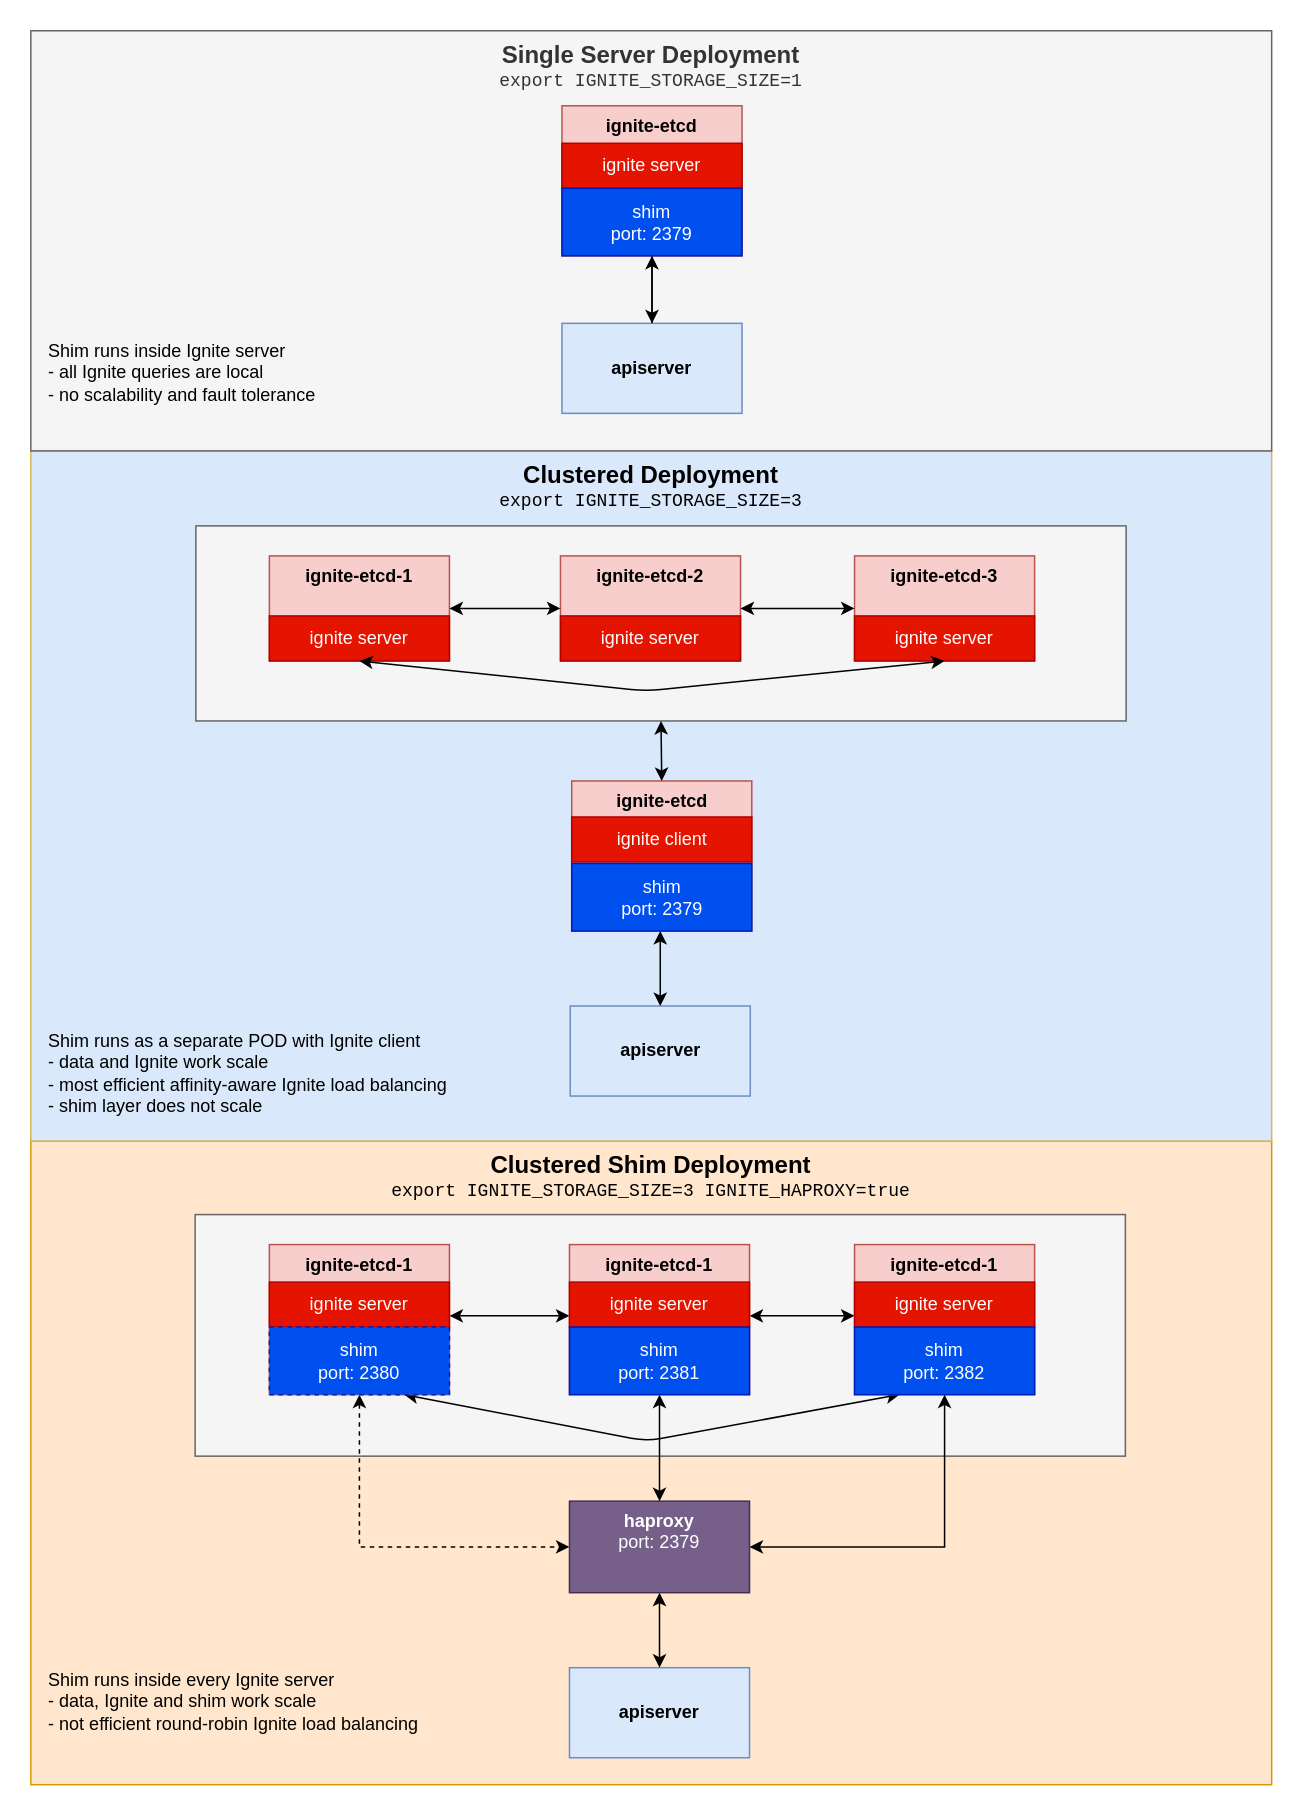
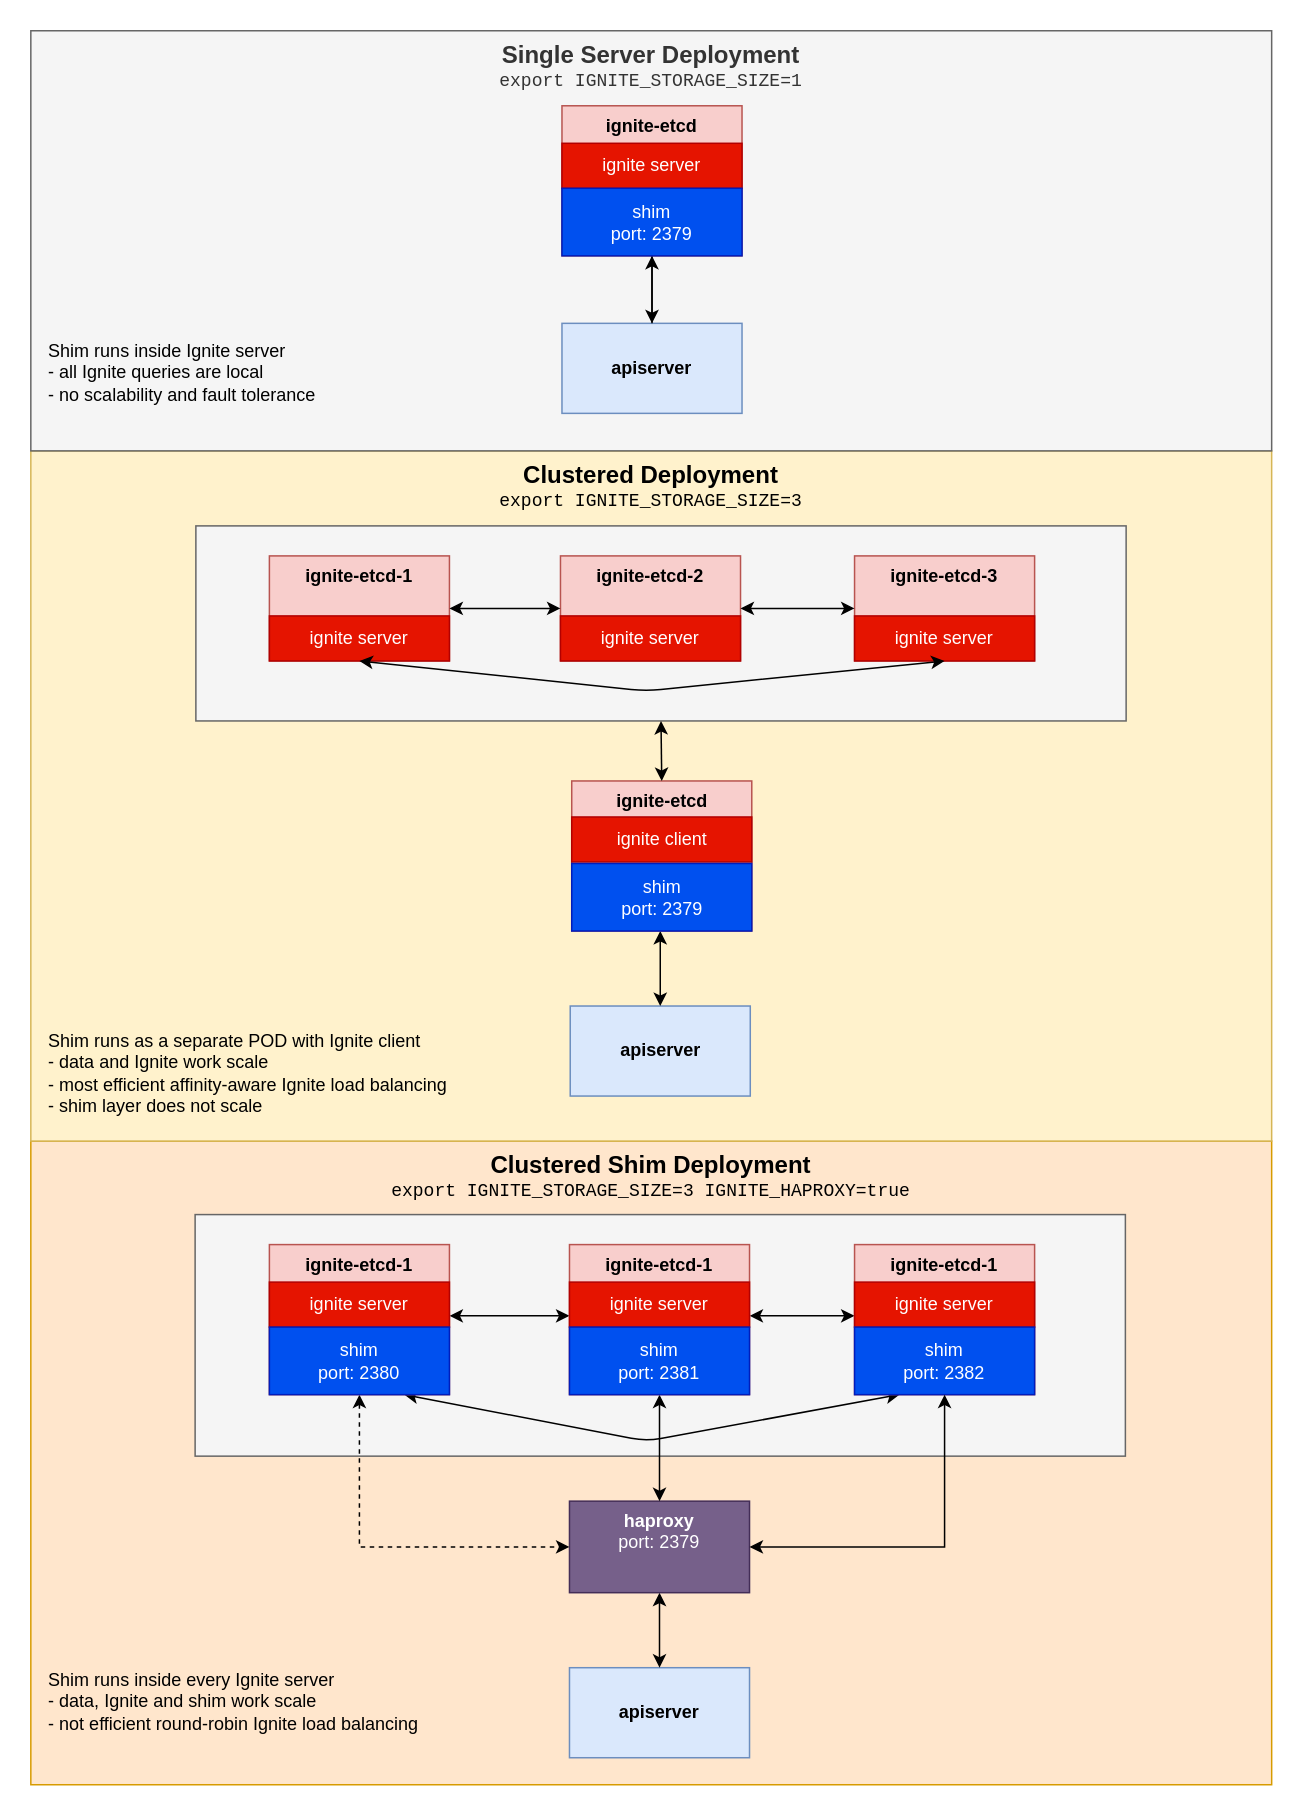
node "Clustered Deployment export IGNITE_STORAGE_SIZE=3": fillcolor #dae8fc -> #fff2cc
node "shim port: 2380": style dashed -> solid
